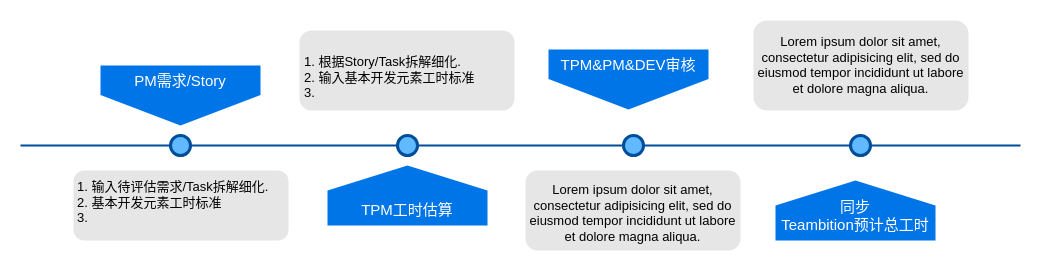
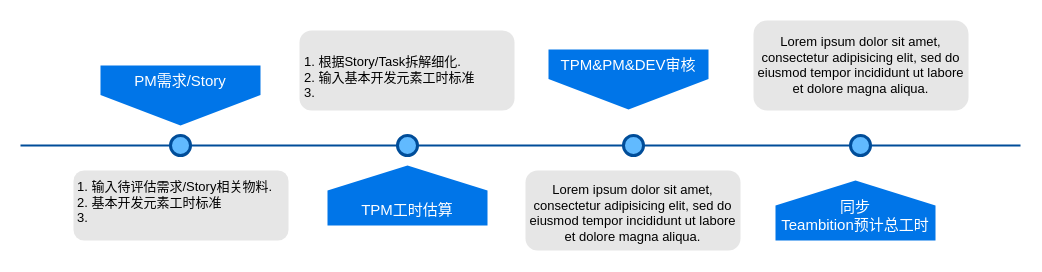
node "1. 输入待评估需求/Task拆解细化. 2. 基本开发元素工时标准 3.": label "1. 输入待评估需求/Task拆解细化. 2. 基本开发元素工时标准 3." -> "1. 输入待评估需求/Story相关物料. 2. 基本开发元素工时标准 3."
